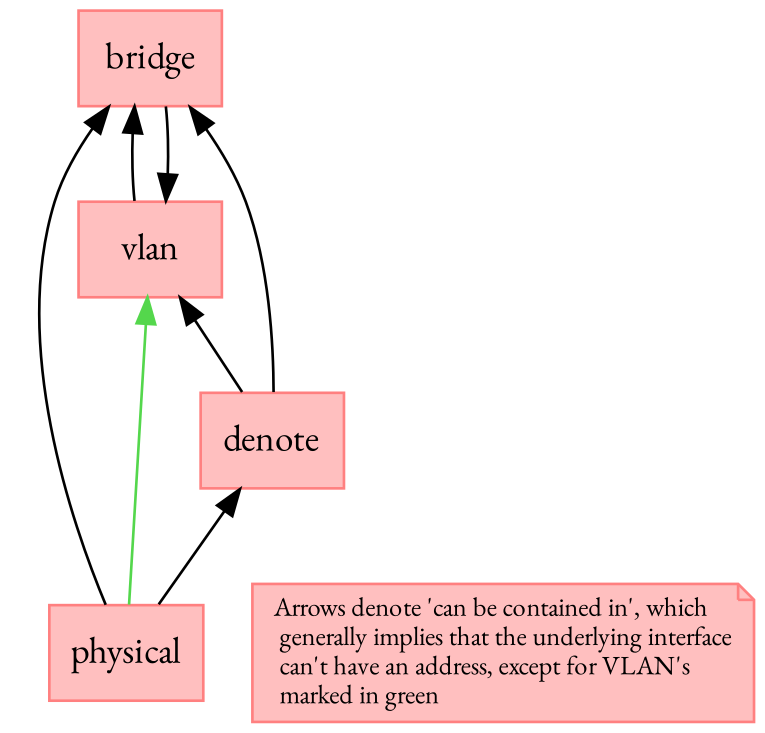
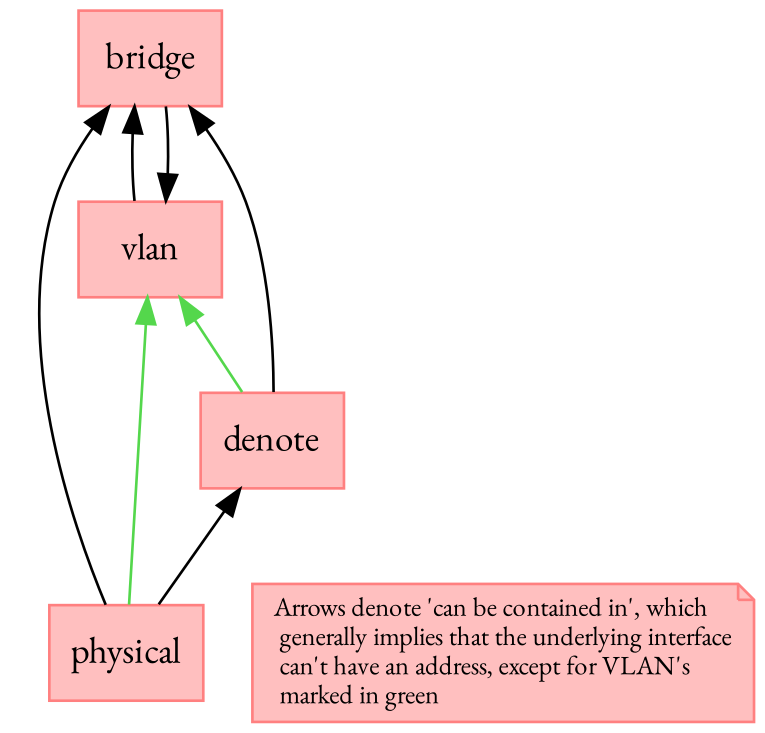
edge "denote" -> "vlan": color black -> #54d74c
